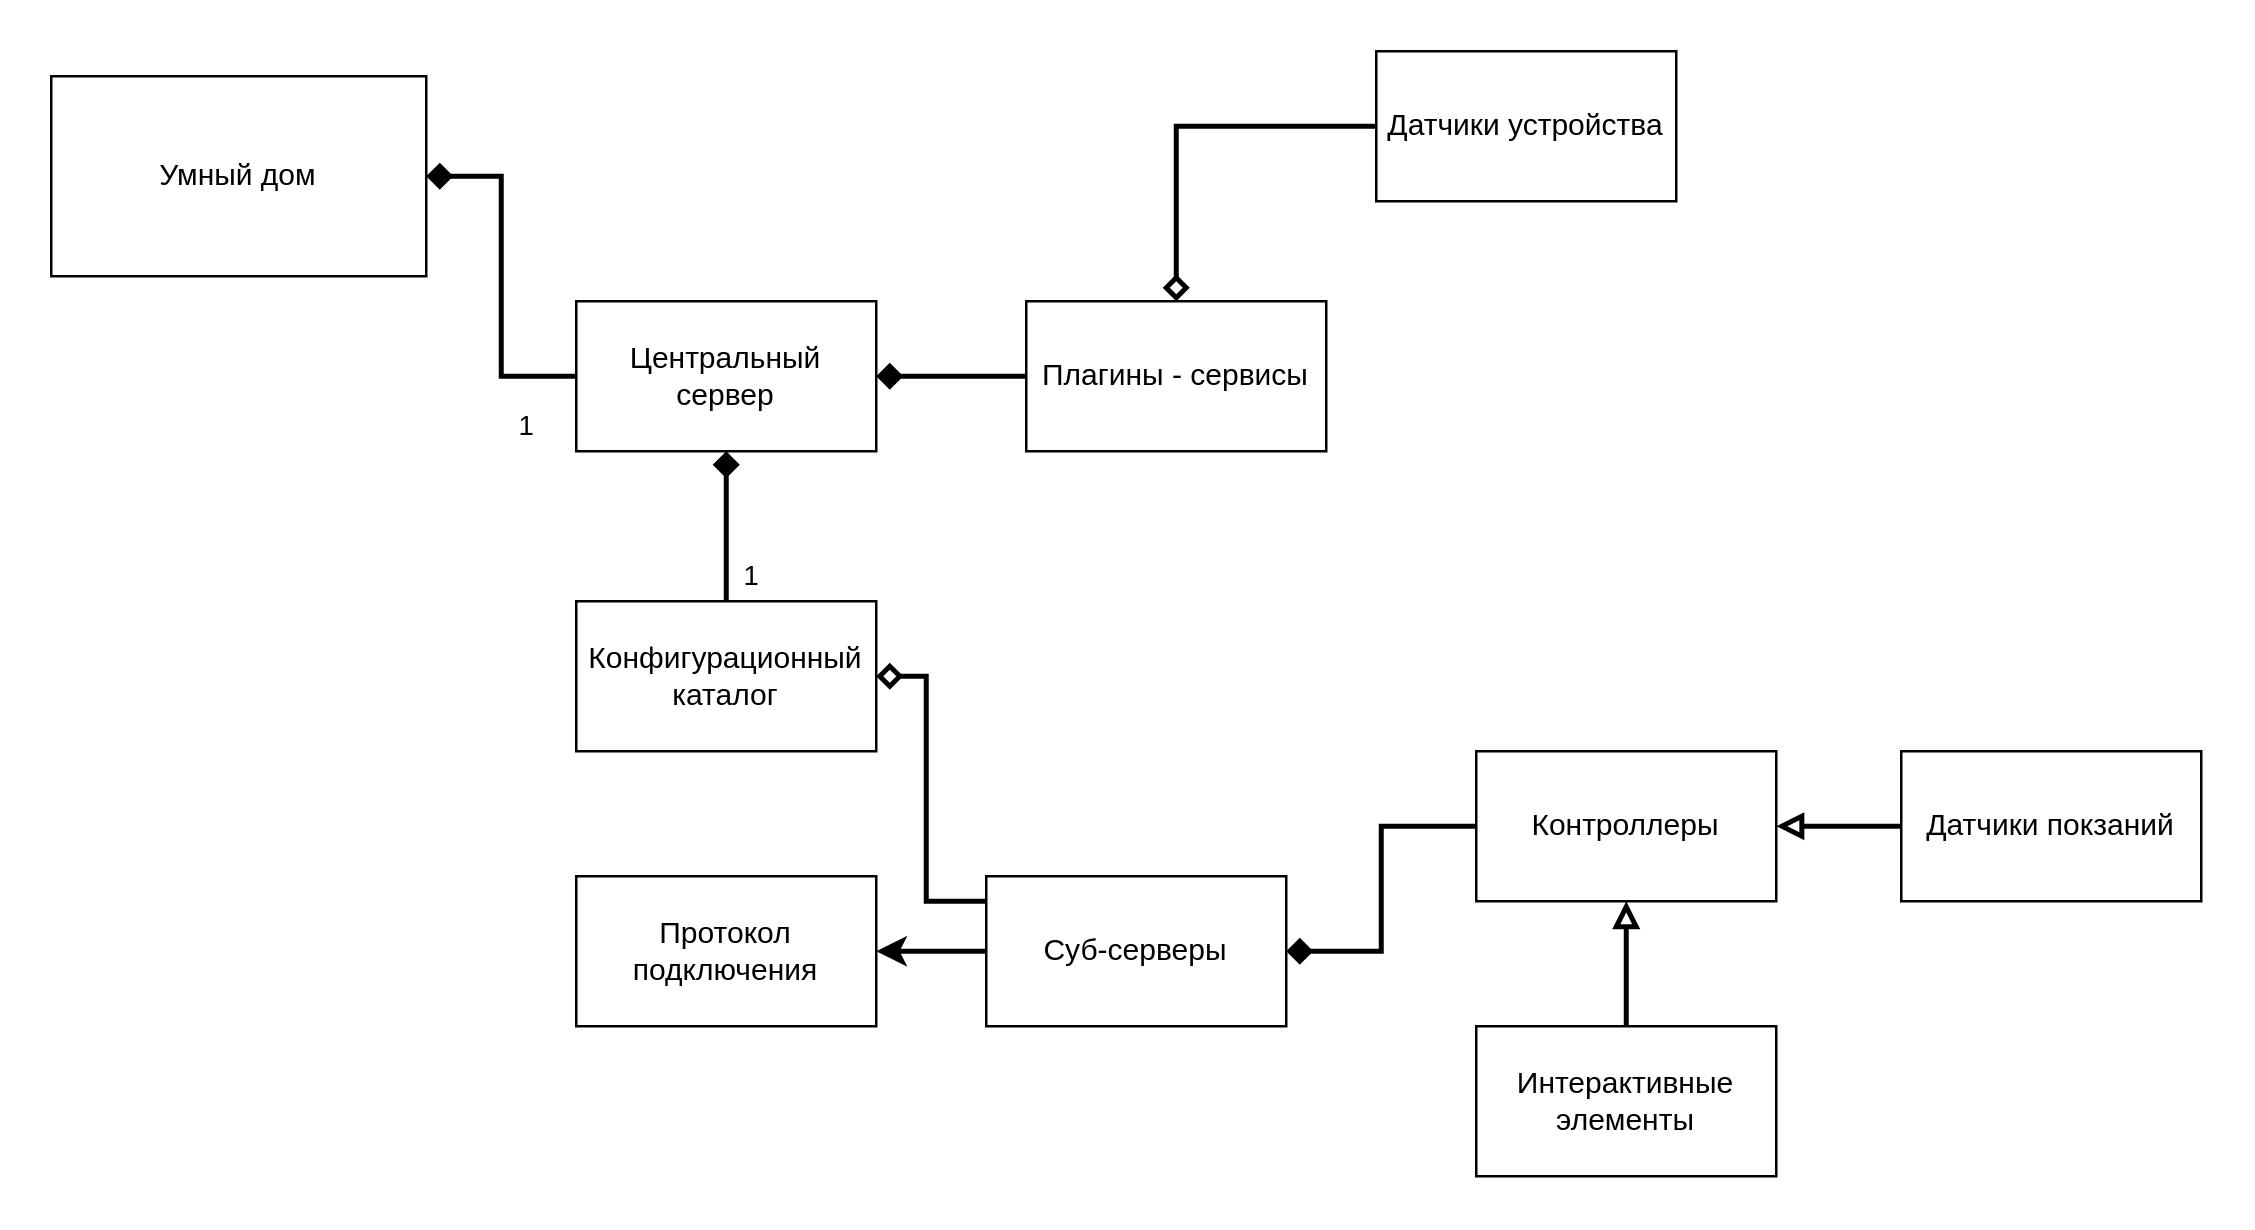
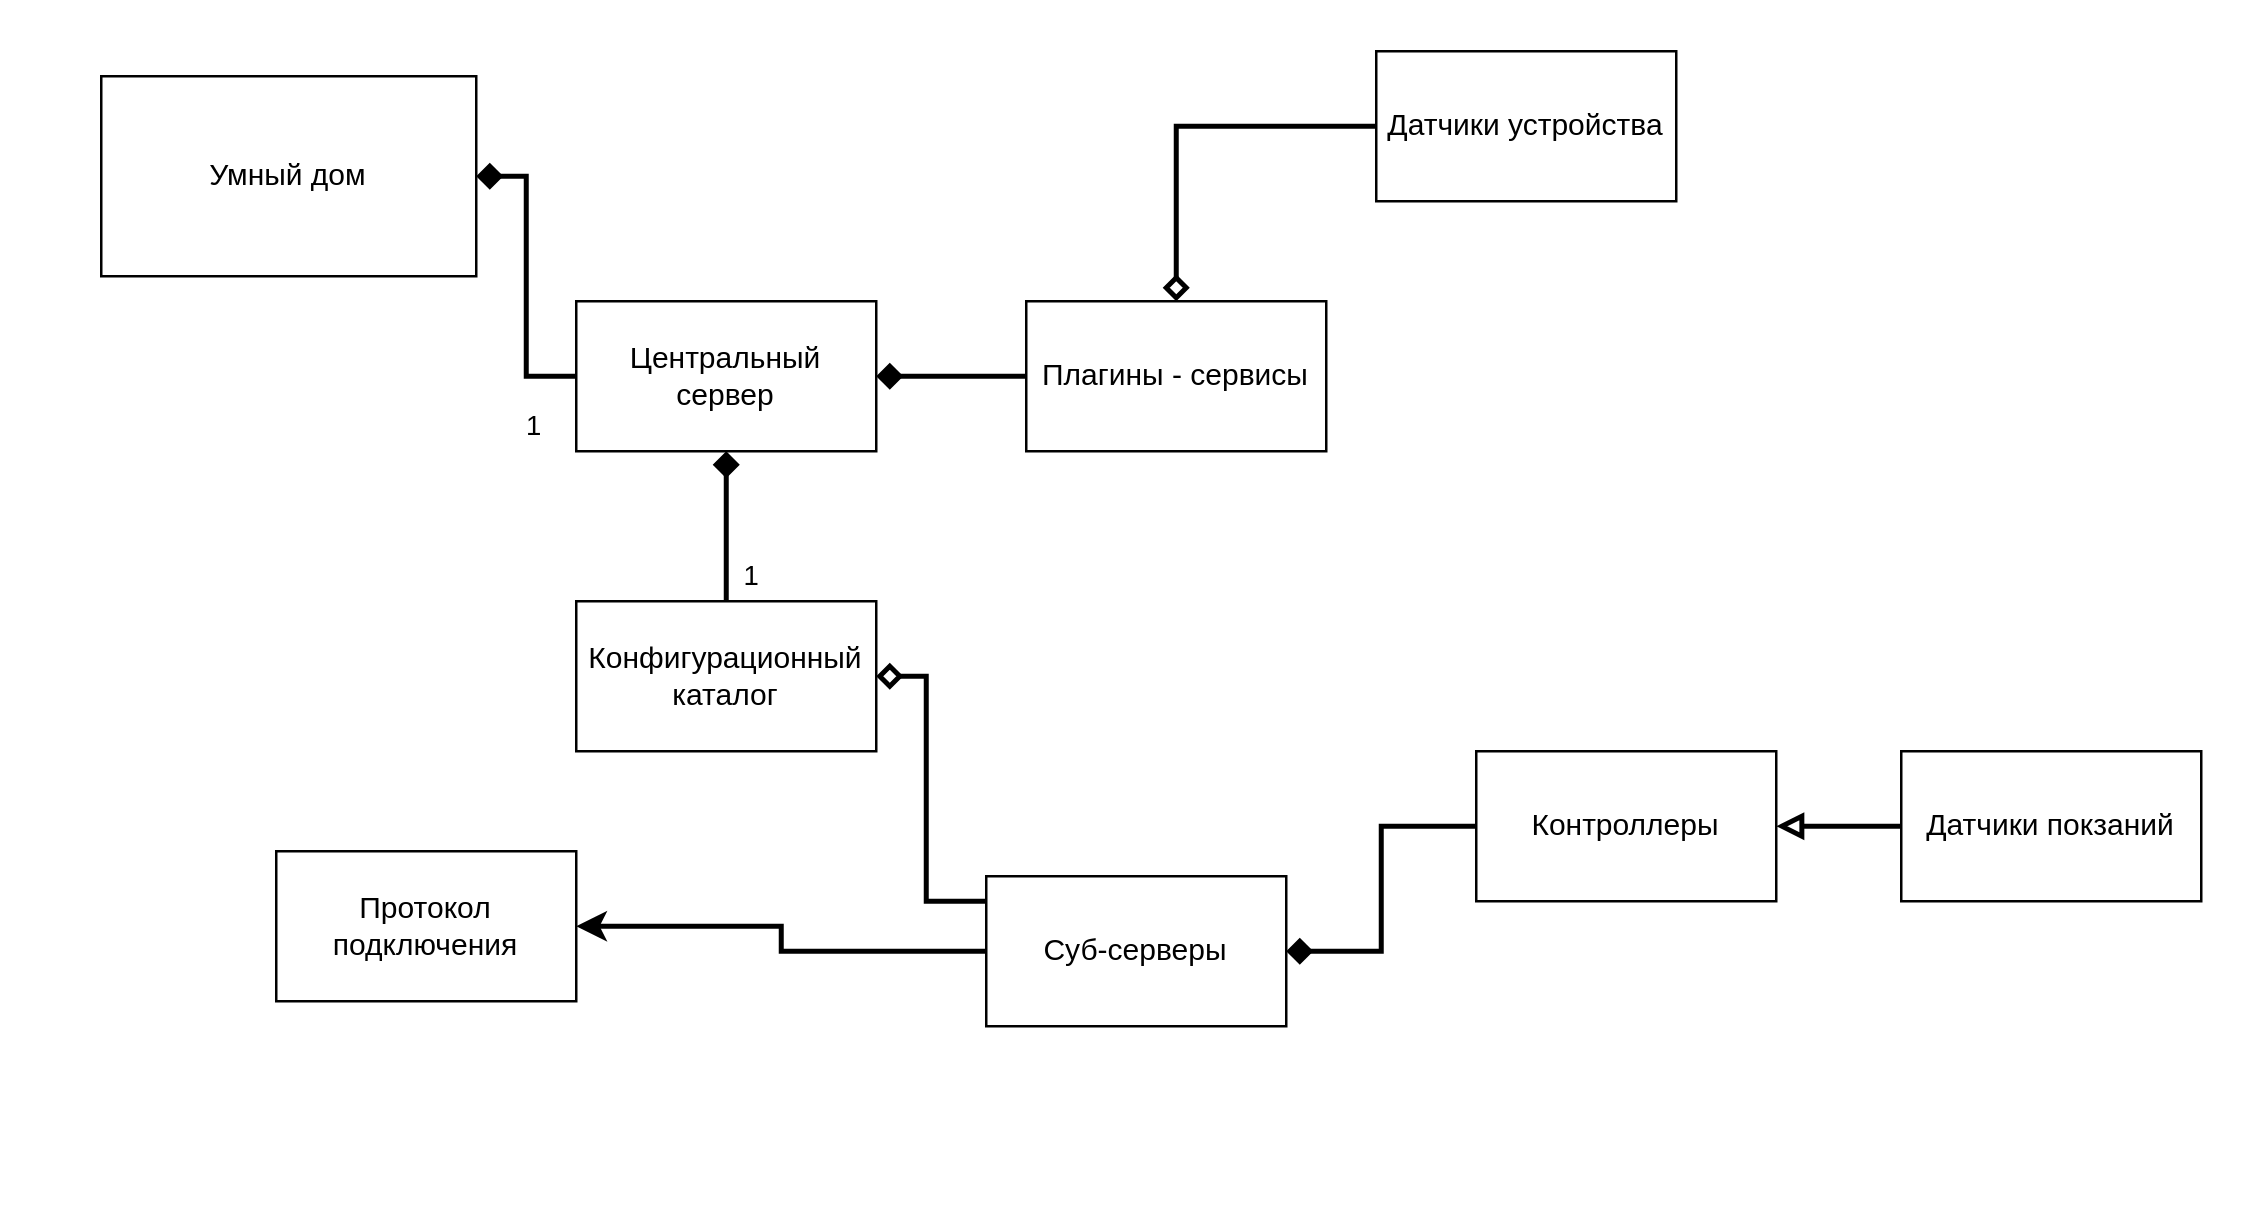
node "Умный дом": moved (239, 176) -> (289, 176)
node "Протокол подключения": moved (726, 951) -> (426, 926)
edge "Интерактивные элементы" -> "Контроллеры": removed
node "Интерактивные элементы": removed
